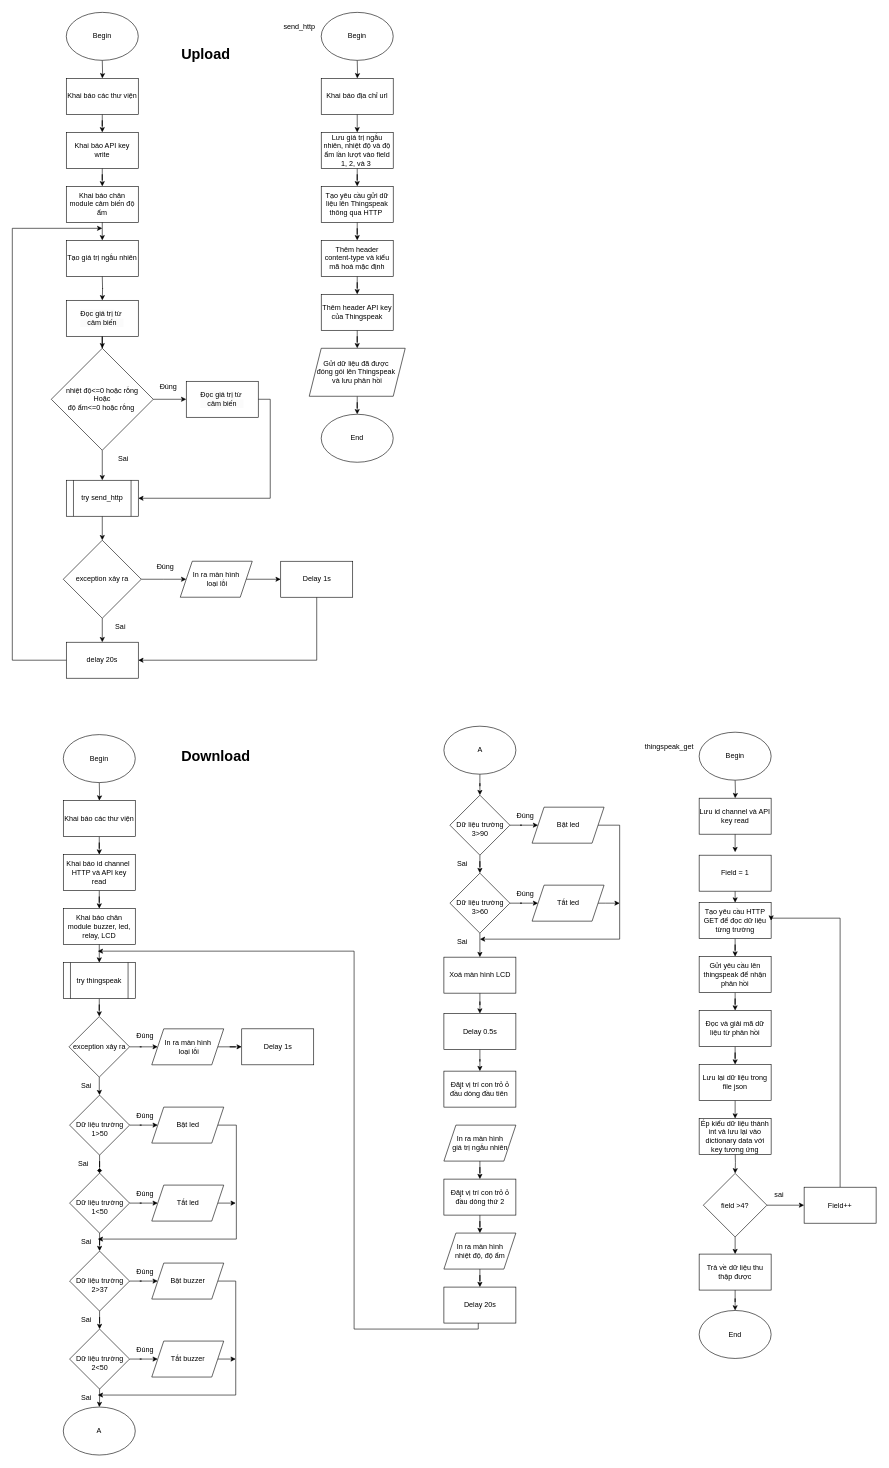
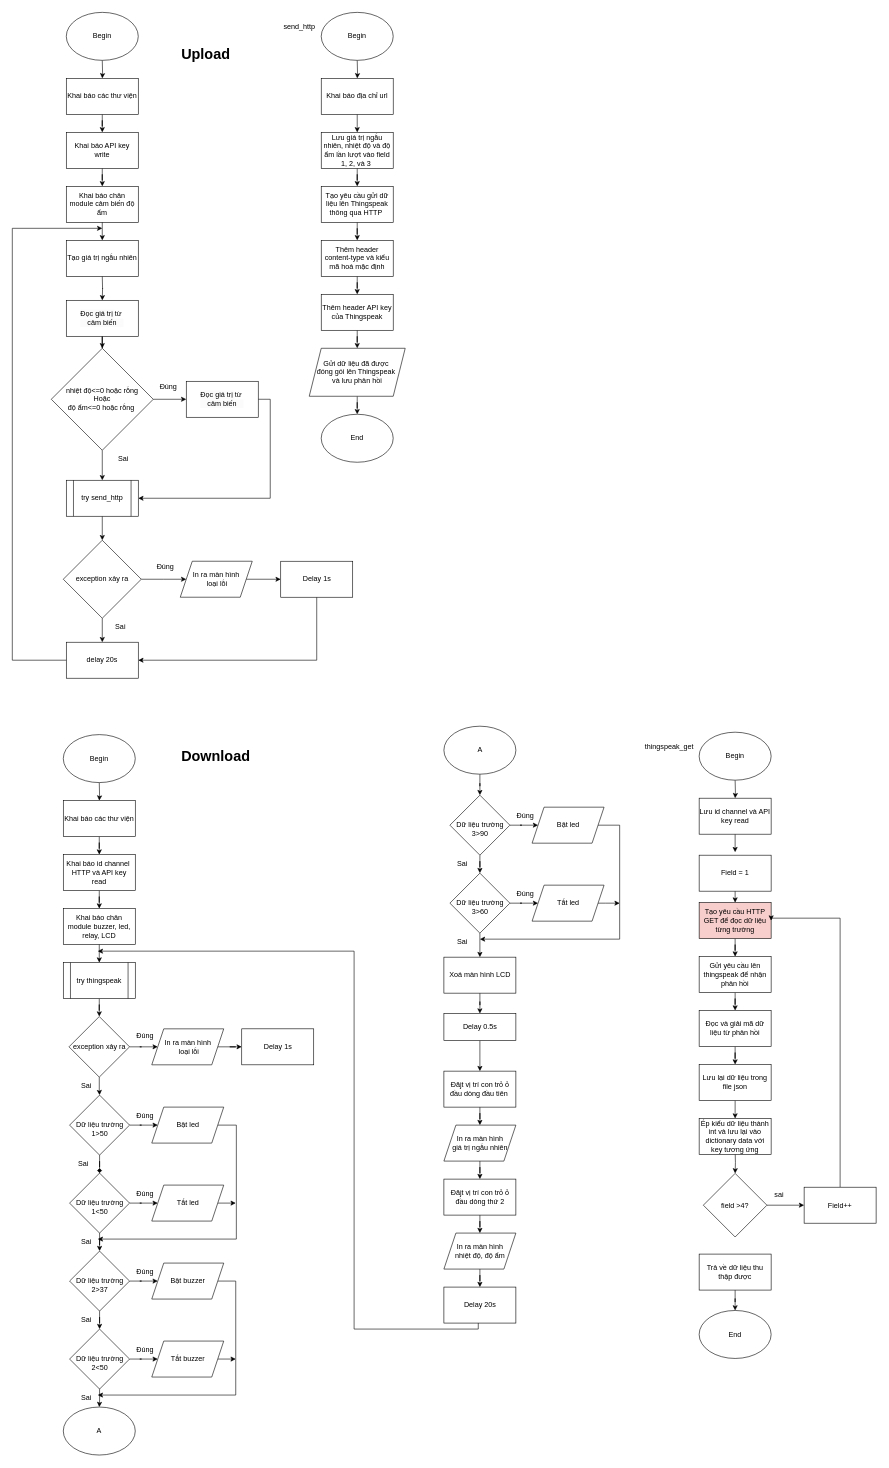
node "Tạo yêu cầu HTTP GET để đọc dữ liệu từng trường": fillcolor #ffffff -> #f8cecc
node "Delay 0.5s": size 72x36 -> 72x27
edge "Đăjt vị trí con trỏ ỏ đầu dòng đầu tiên" -> "In ra màn hình giá trị ngẫu nhiên": added
edge "field >4?" -> "Trả về dữ liệu thu thập được": removed
